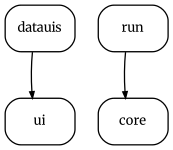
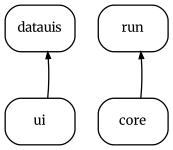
edge "datauis" -> "ui": reversed
edge "run" -> "core": reversed
